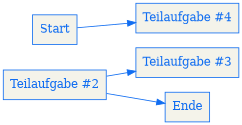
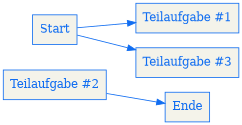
node "Teilaufgabe #4": label "Teilaufgabe #4" -> "Teilaufgabe #1"
edge "Teilaufgabe #2" -> "Teilaufgabe #3": now "Start" -> "Teilaufgabe #3"
